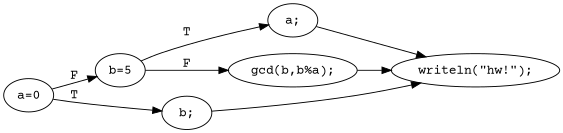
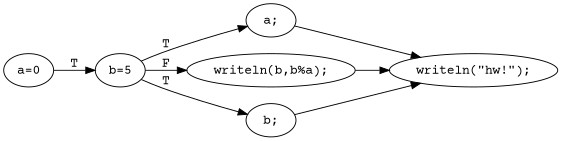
node "gcd(b,b%a);": label "gcd(b,b%a);" -> "writeln(b,b%a);"
edge "a=0" -> "b=5": label "F" -> "T"
edge "a=0" -> "b;": now "b=5" -> "b;"
